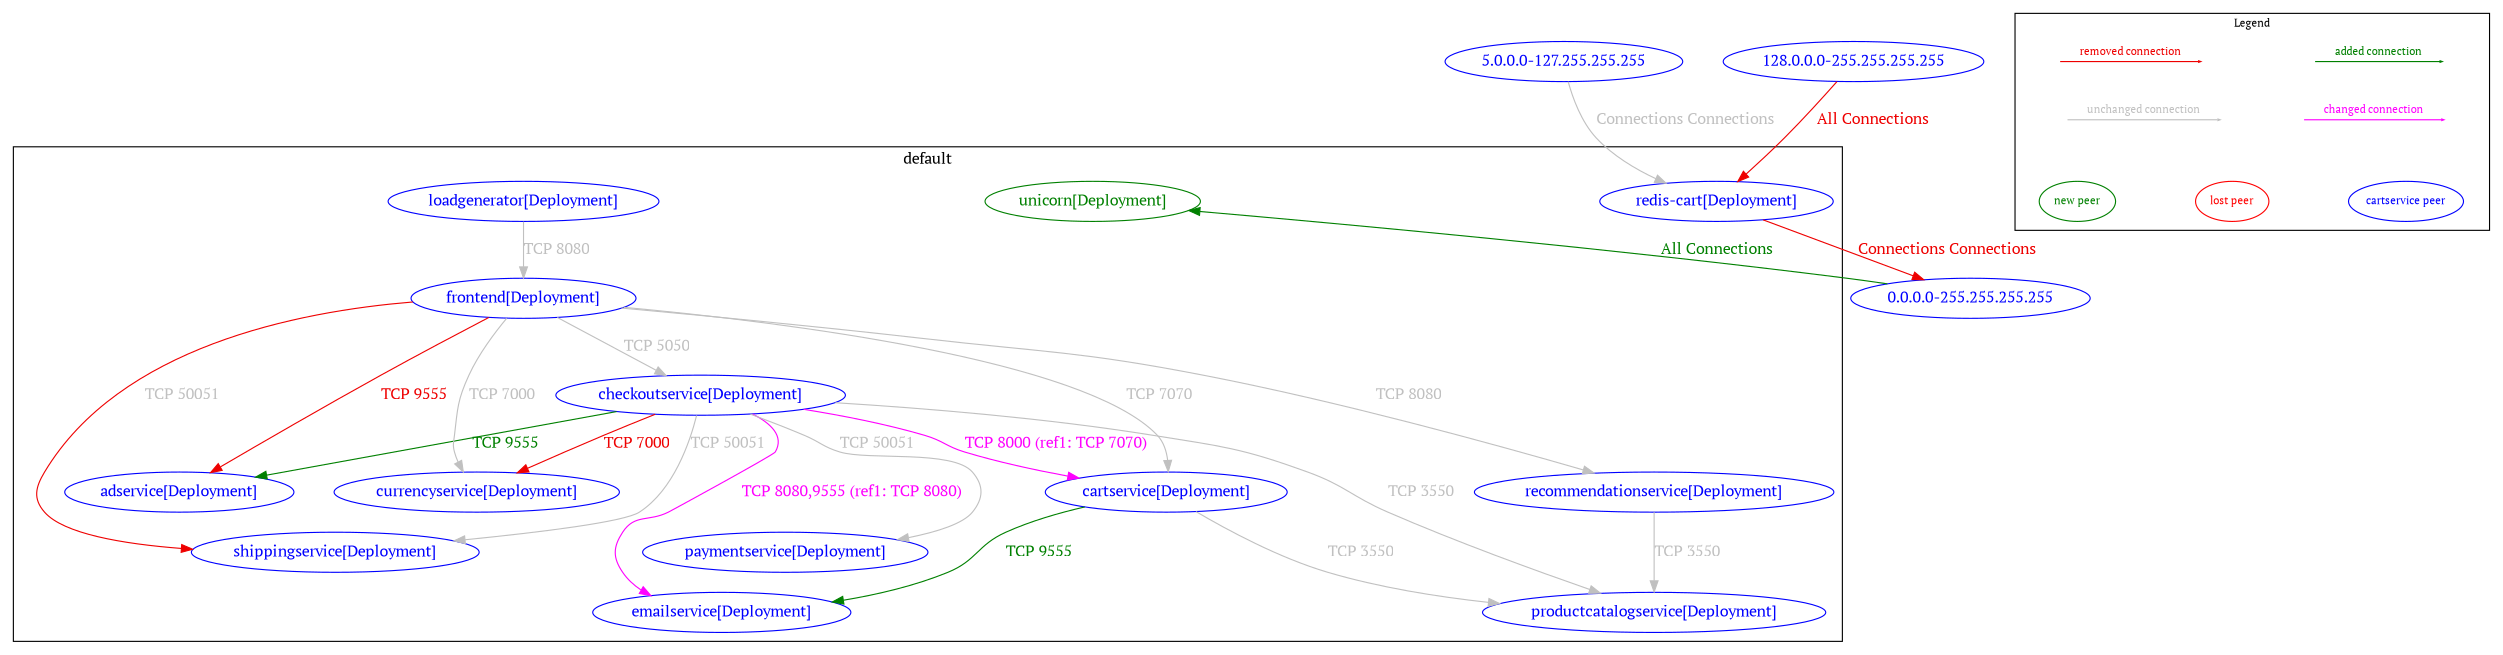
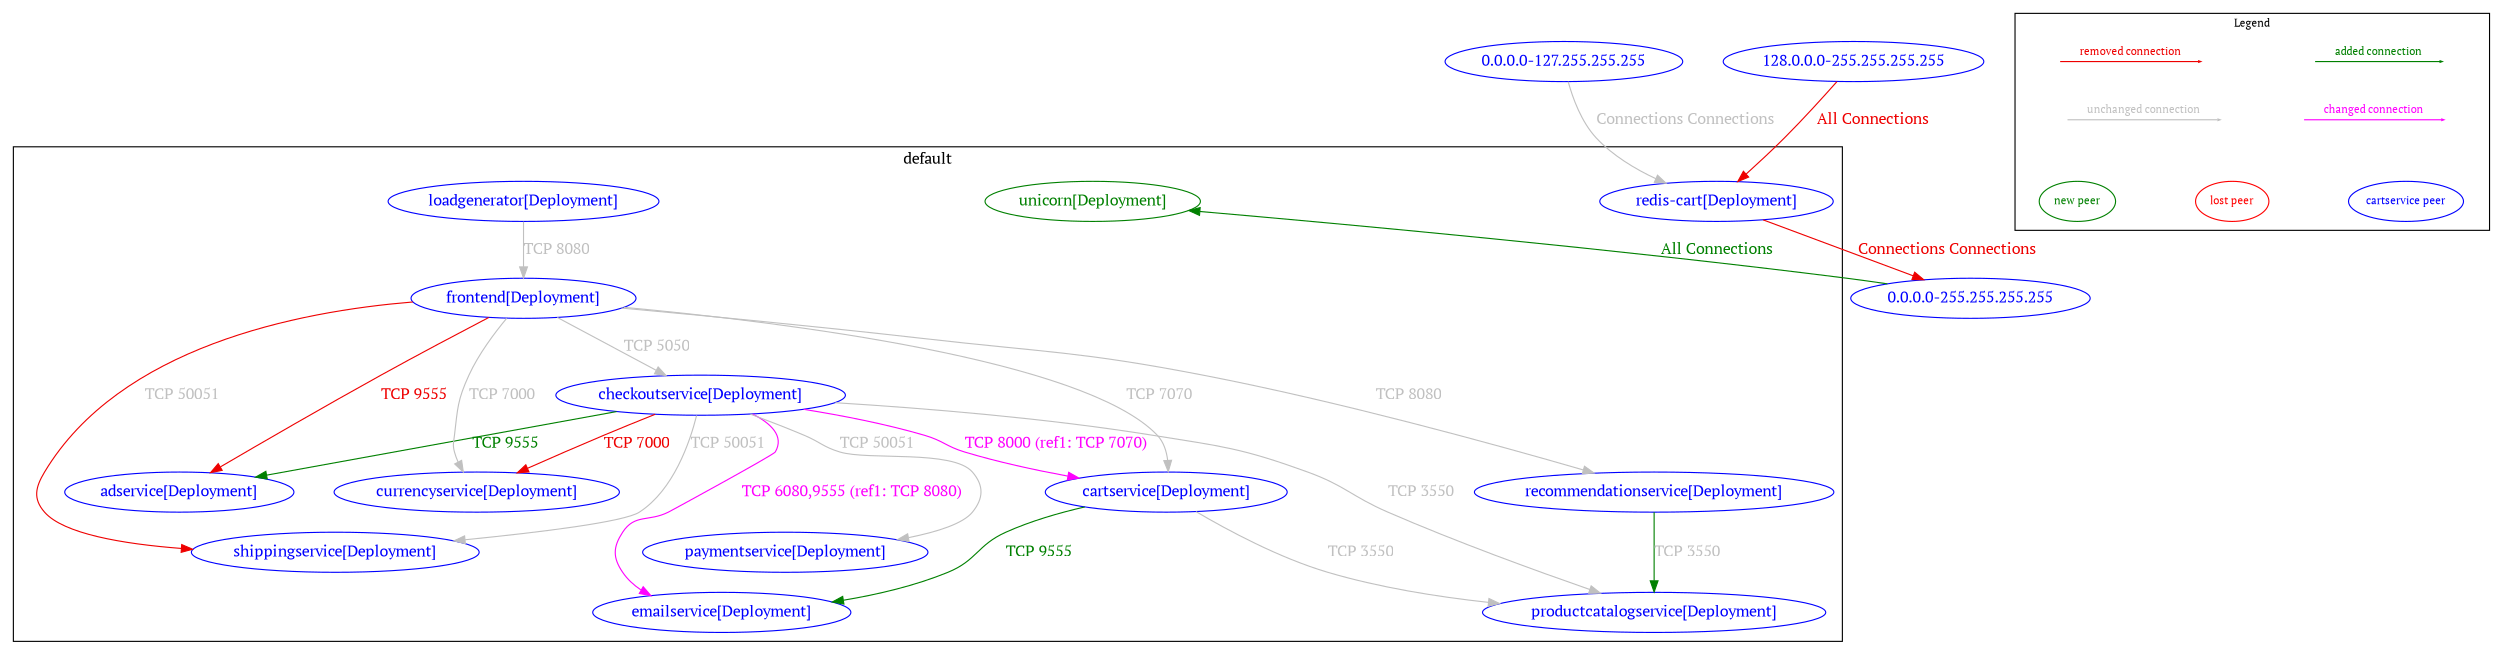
node "5.0.0.0-127.255.255.255": label "5.0.0.0-127.255.255.255" -> "0.0.0.0-127.255.255.255"
edge "checkoutservice[Deployment]" -> "emailservice[Deployment]": label "TCP 8080,9555 (ref1: TCP 8080)" -> "TCP 6080,9555 (ref1: TCP 8080)"
edge "recommendationservice[Deployment]" -> "productcatalogservice[Deployment]": color grey -> #008000
